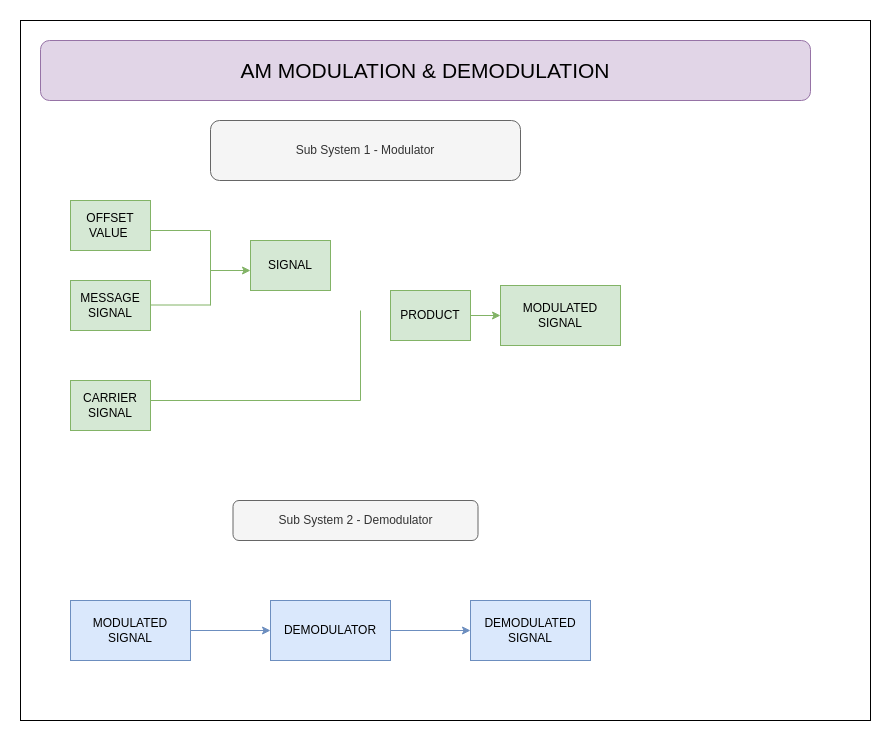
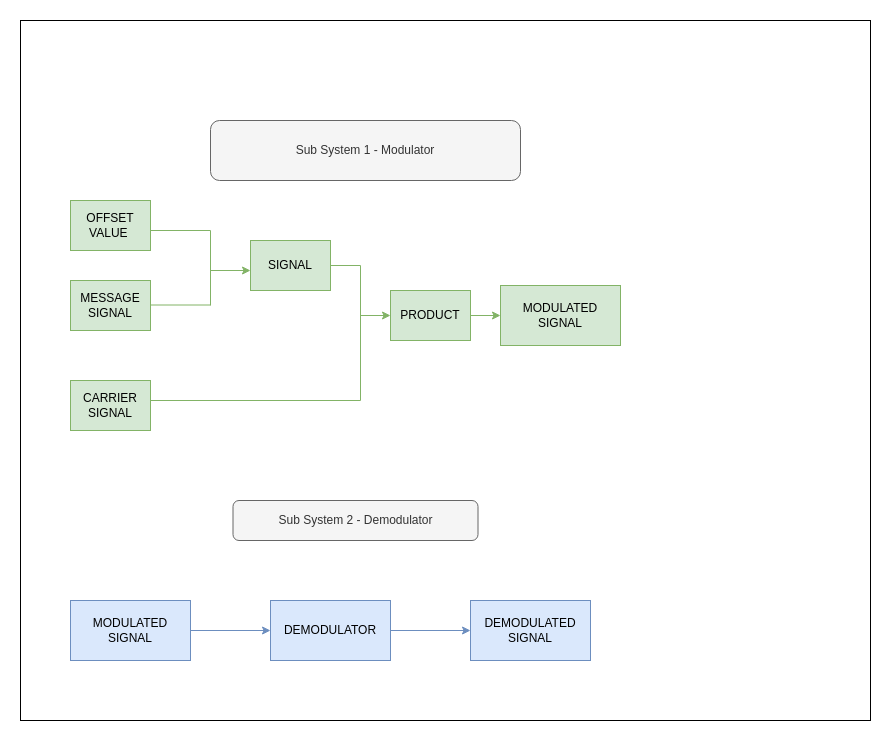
node "AM MODULATION & DEMODULATION": removed
edge "SIGNAL" -> "PRODUCT": added
